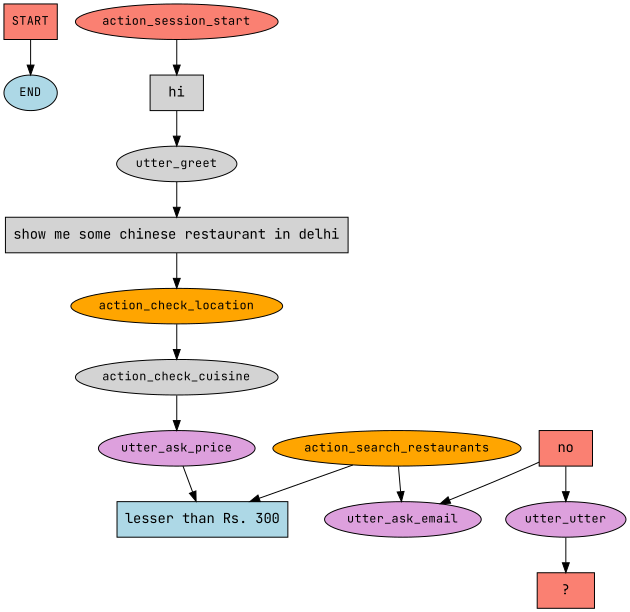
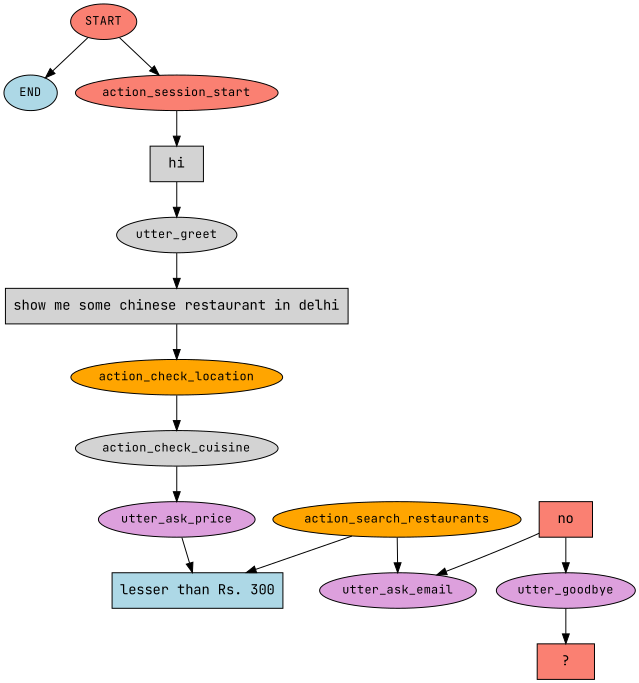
node "START": shape box -> ellipse
edge "START" -> "action_session_start": added
node "utter_utter": label "utter_utter" -> "utter_goodbye"
